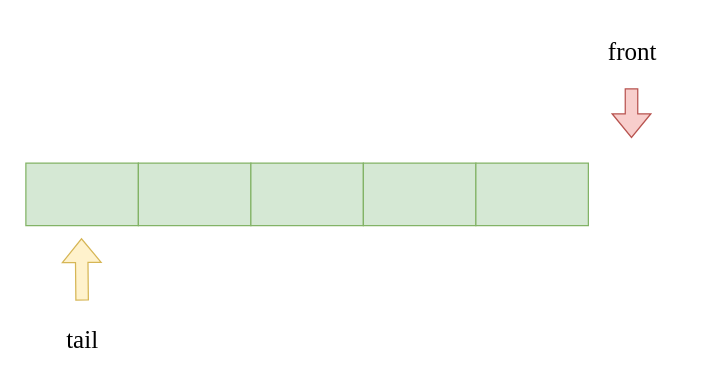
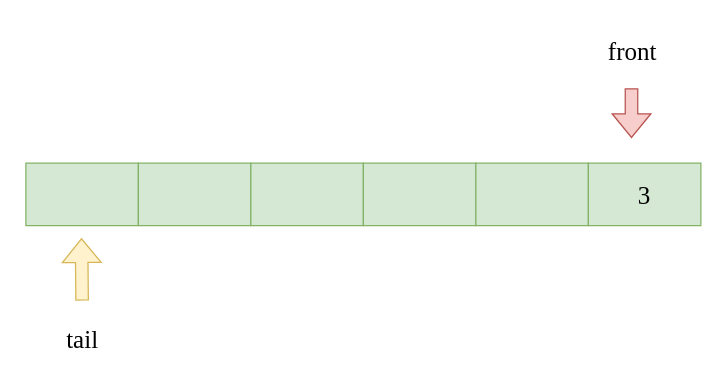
node "3": added
